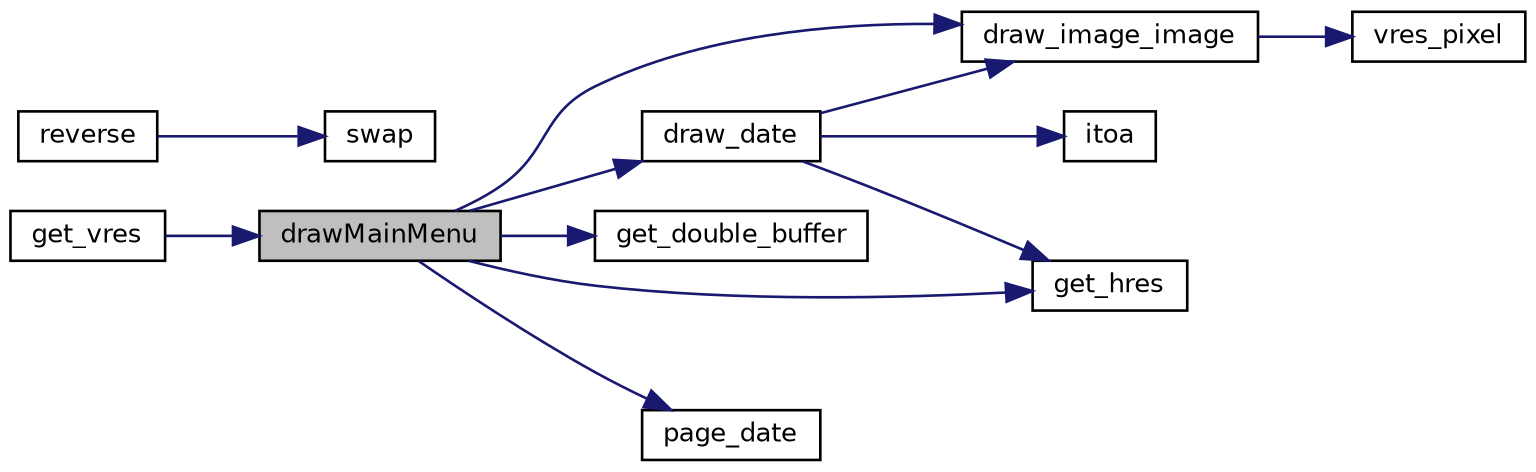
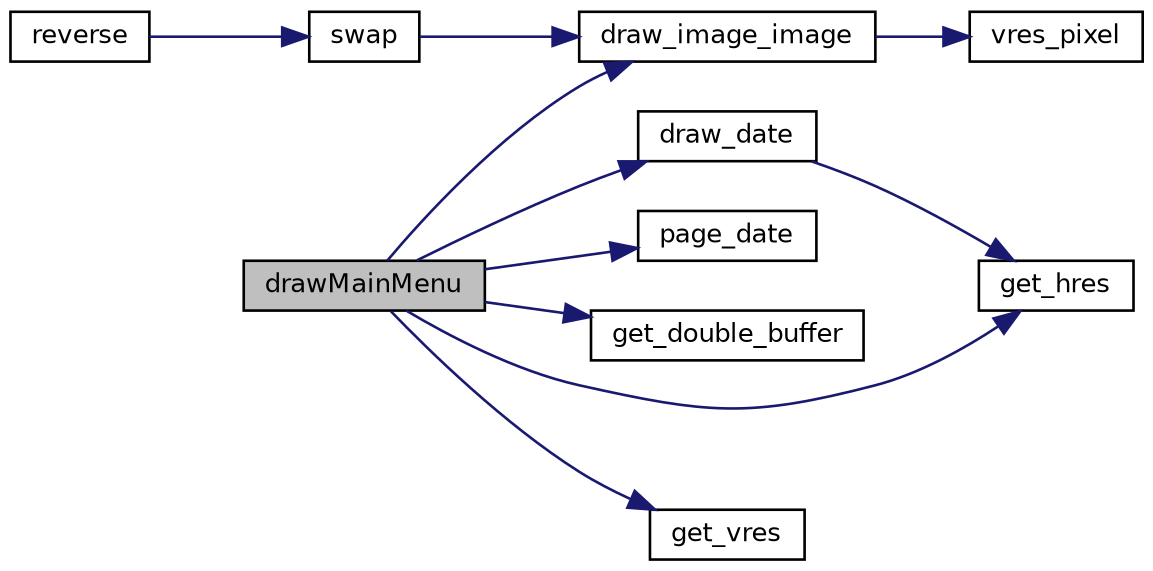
edge "draw_date" -> "draw_image_image": now "swap" -> "draw_image_image"
node "itoa": removed
edge "get_vres" -> "drawMainMenu": reversed
